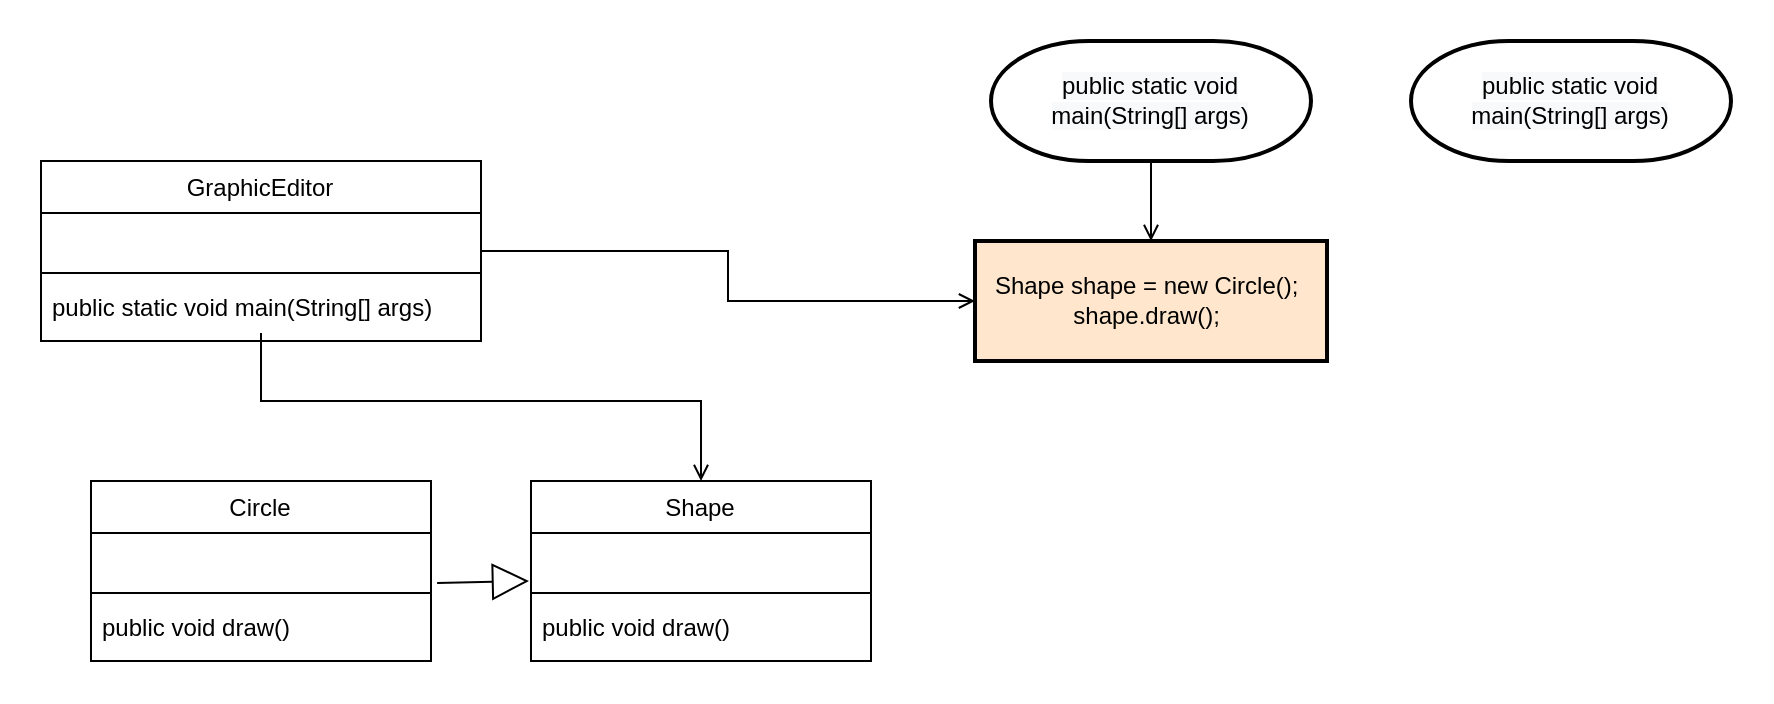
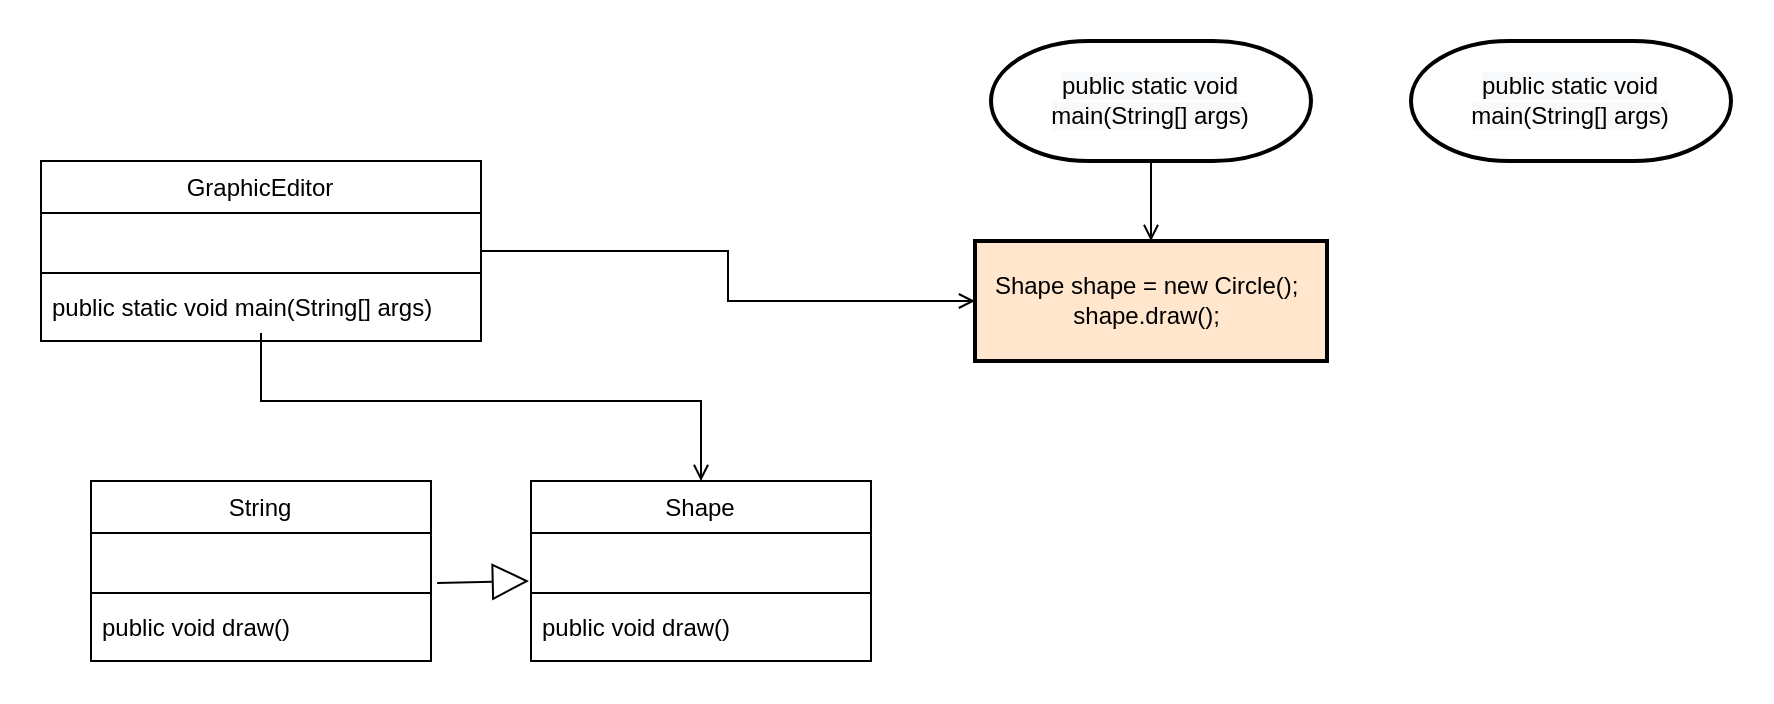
node "Circle": label "Circle" -> "String"
